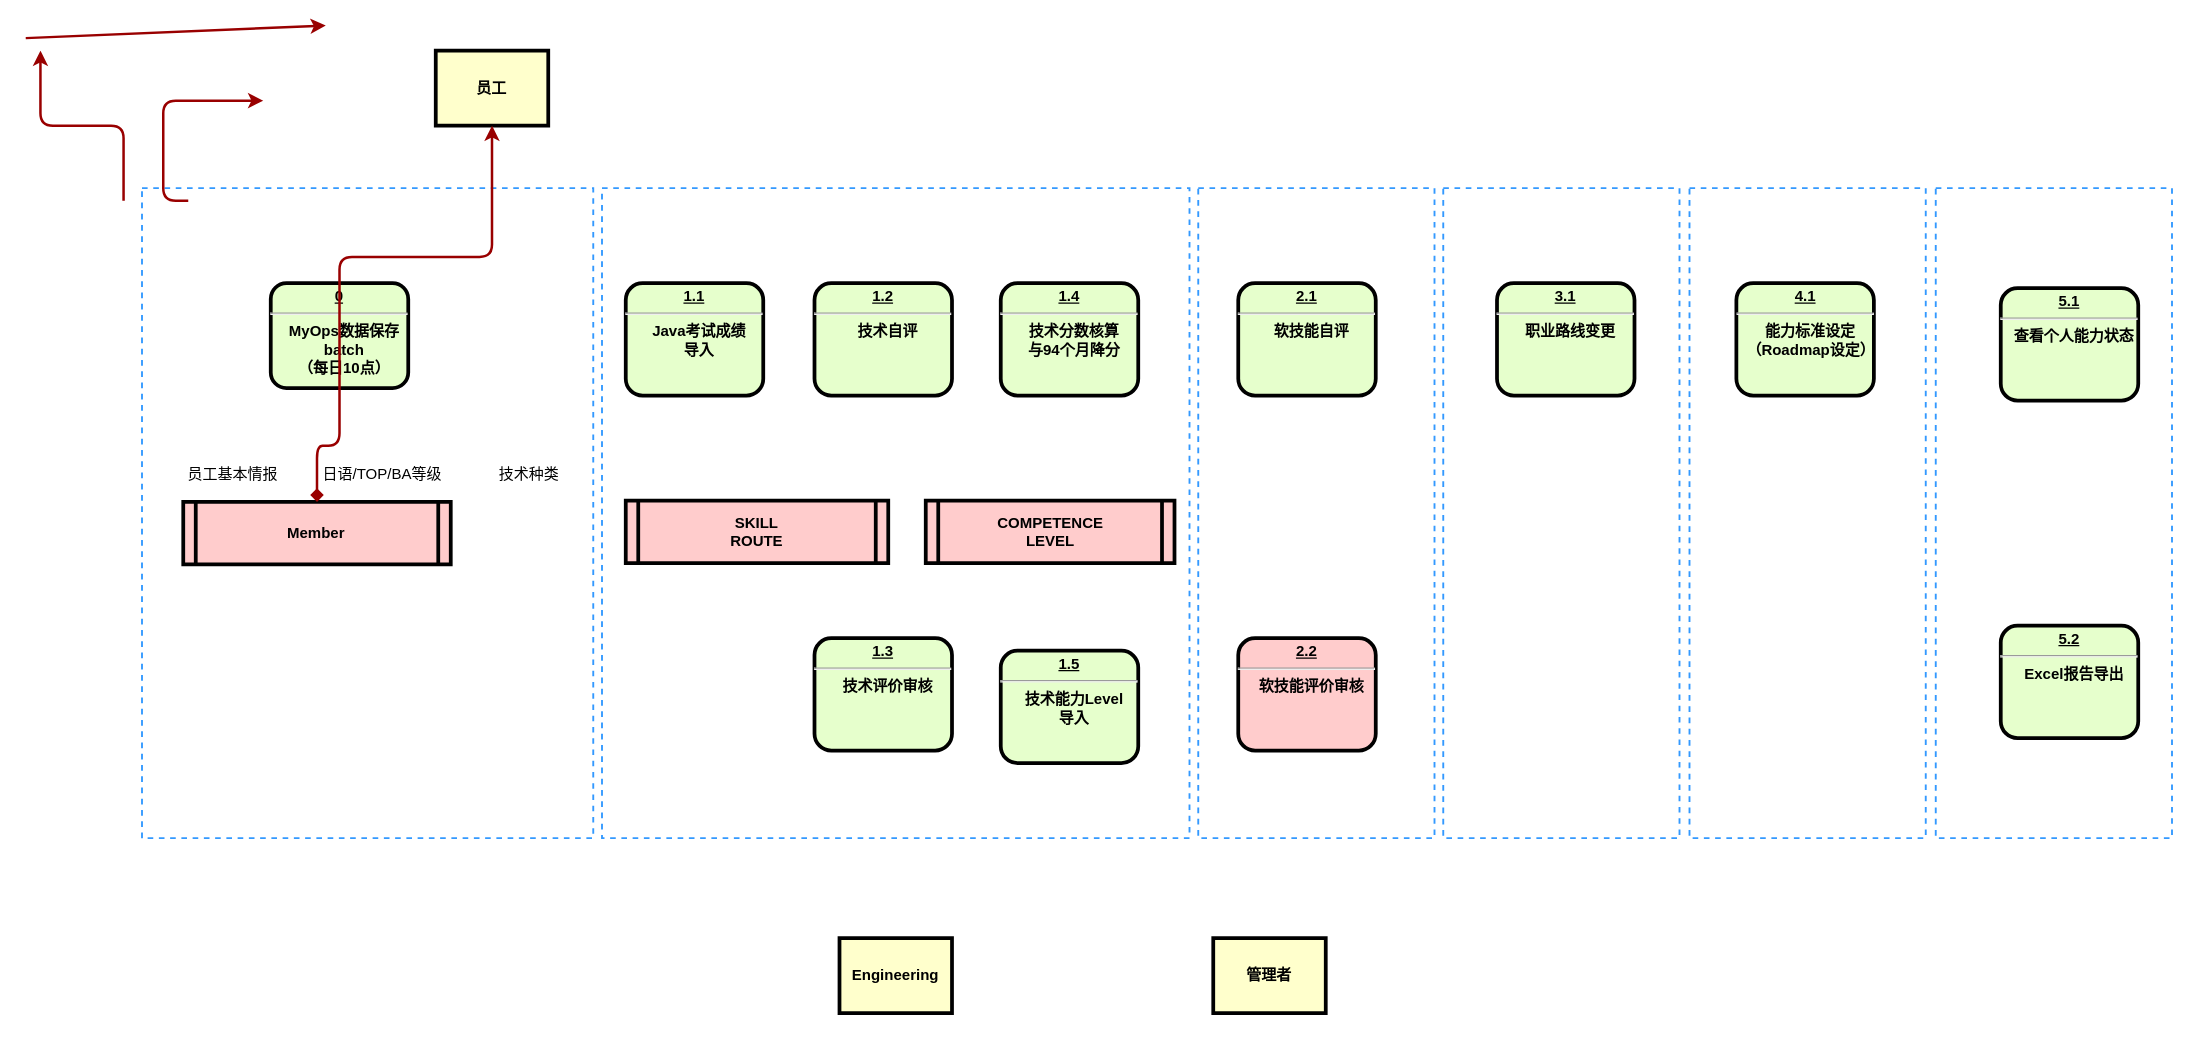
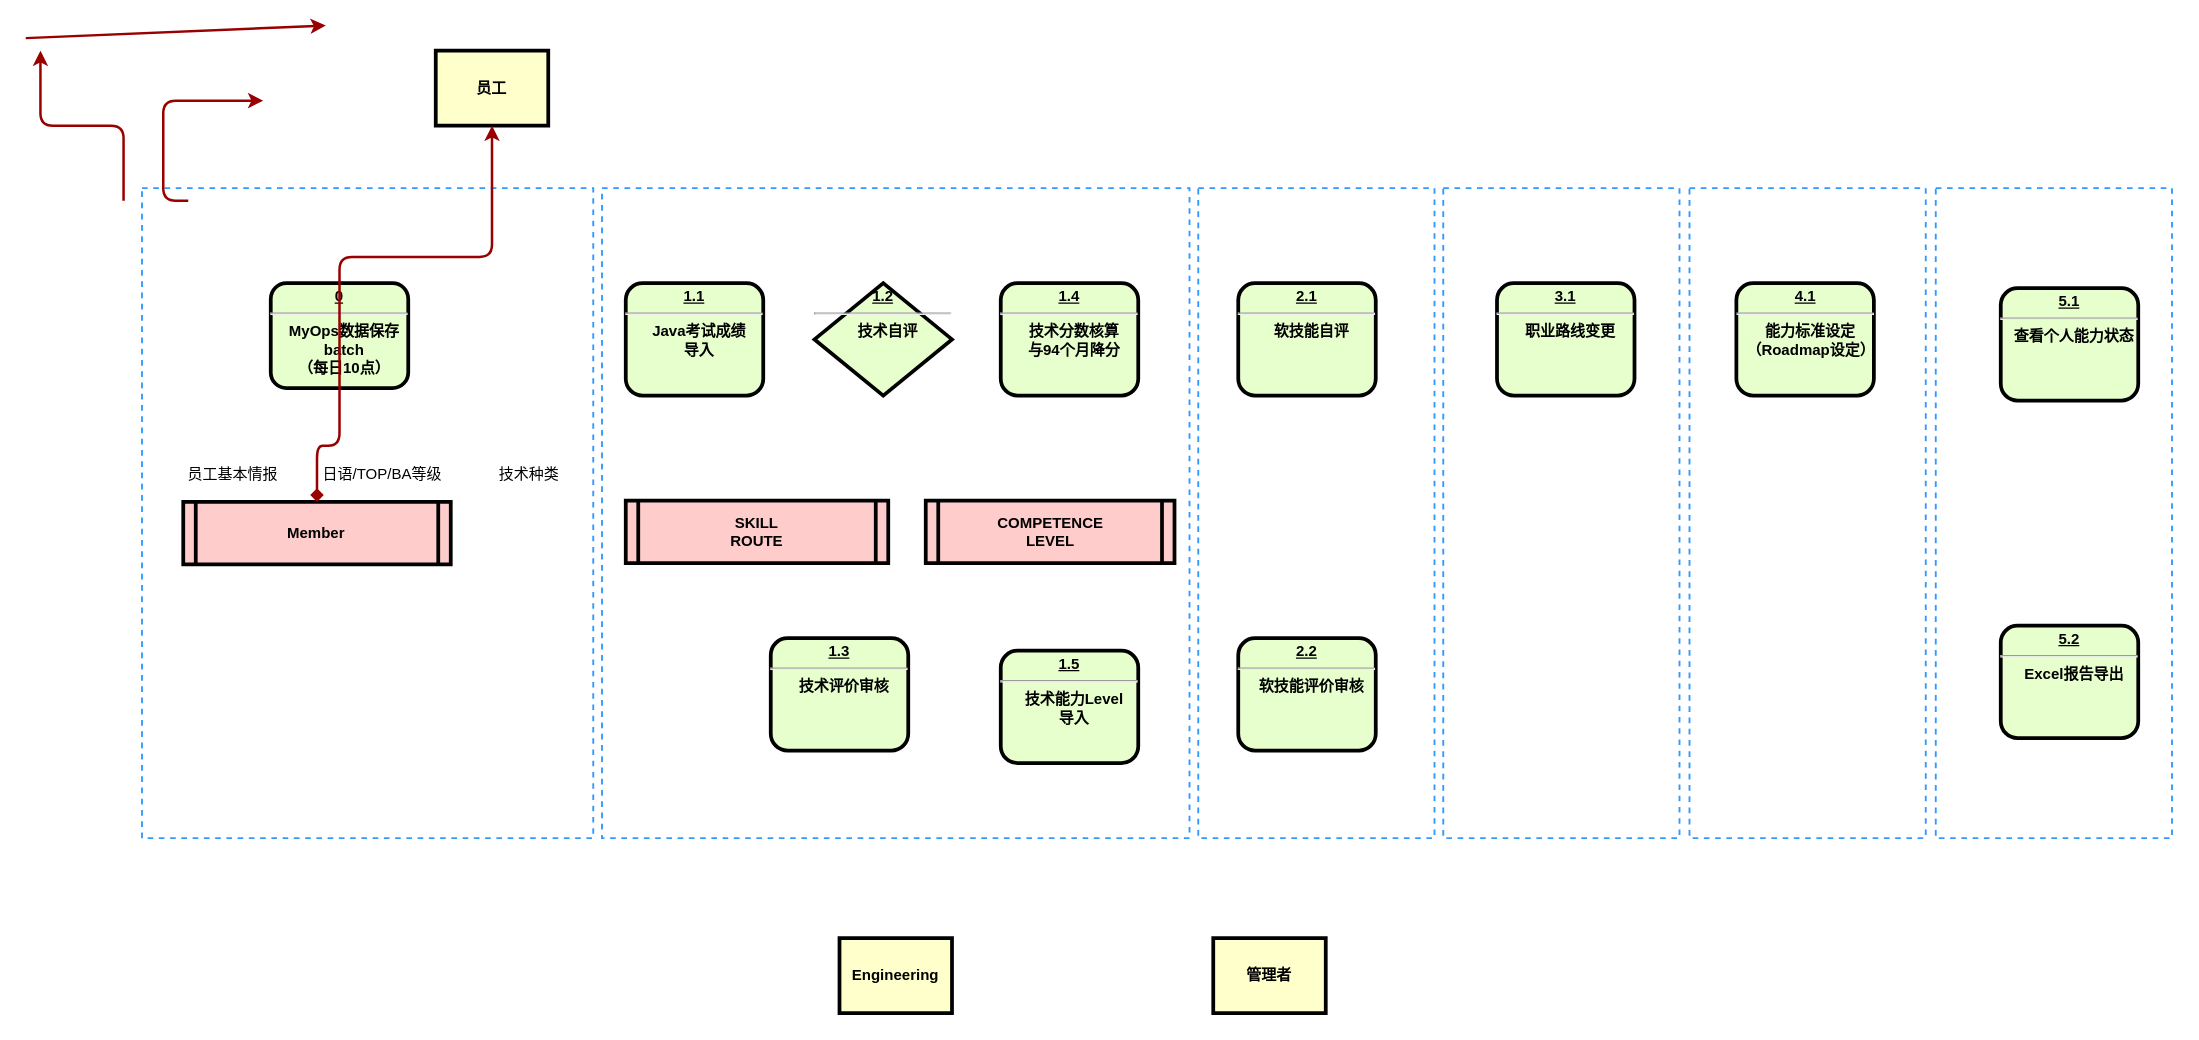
node "1.2 技术自评": shape rounded rectangle -> diamond
node "1.3 技术评价审核": moved (883, 694) -> (839, 694)
node "2.2 软技能评价审核": fillcolor #ffcccc -> #e6ffcc
